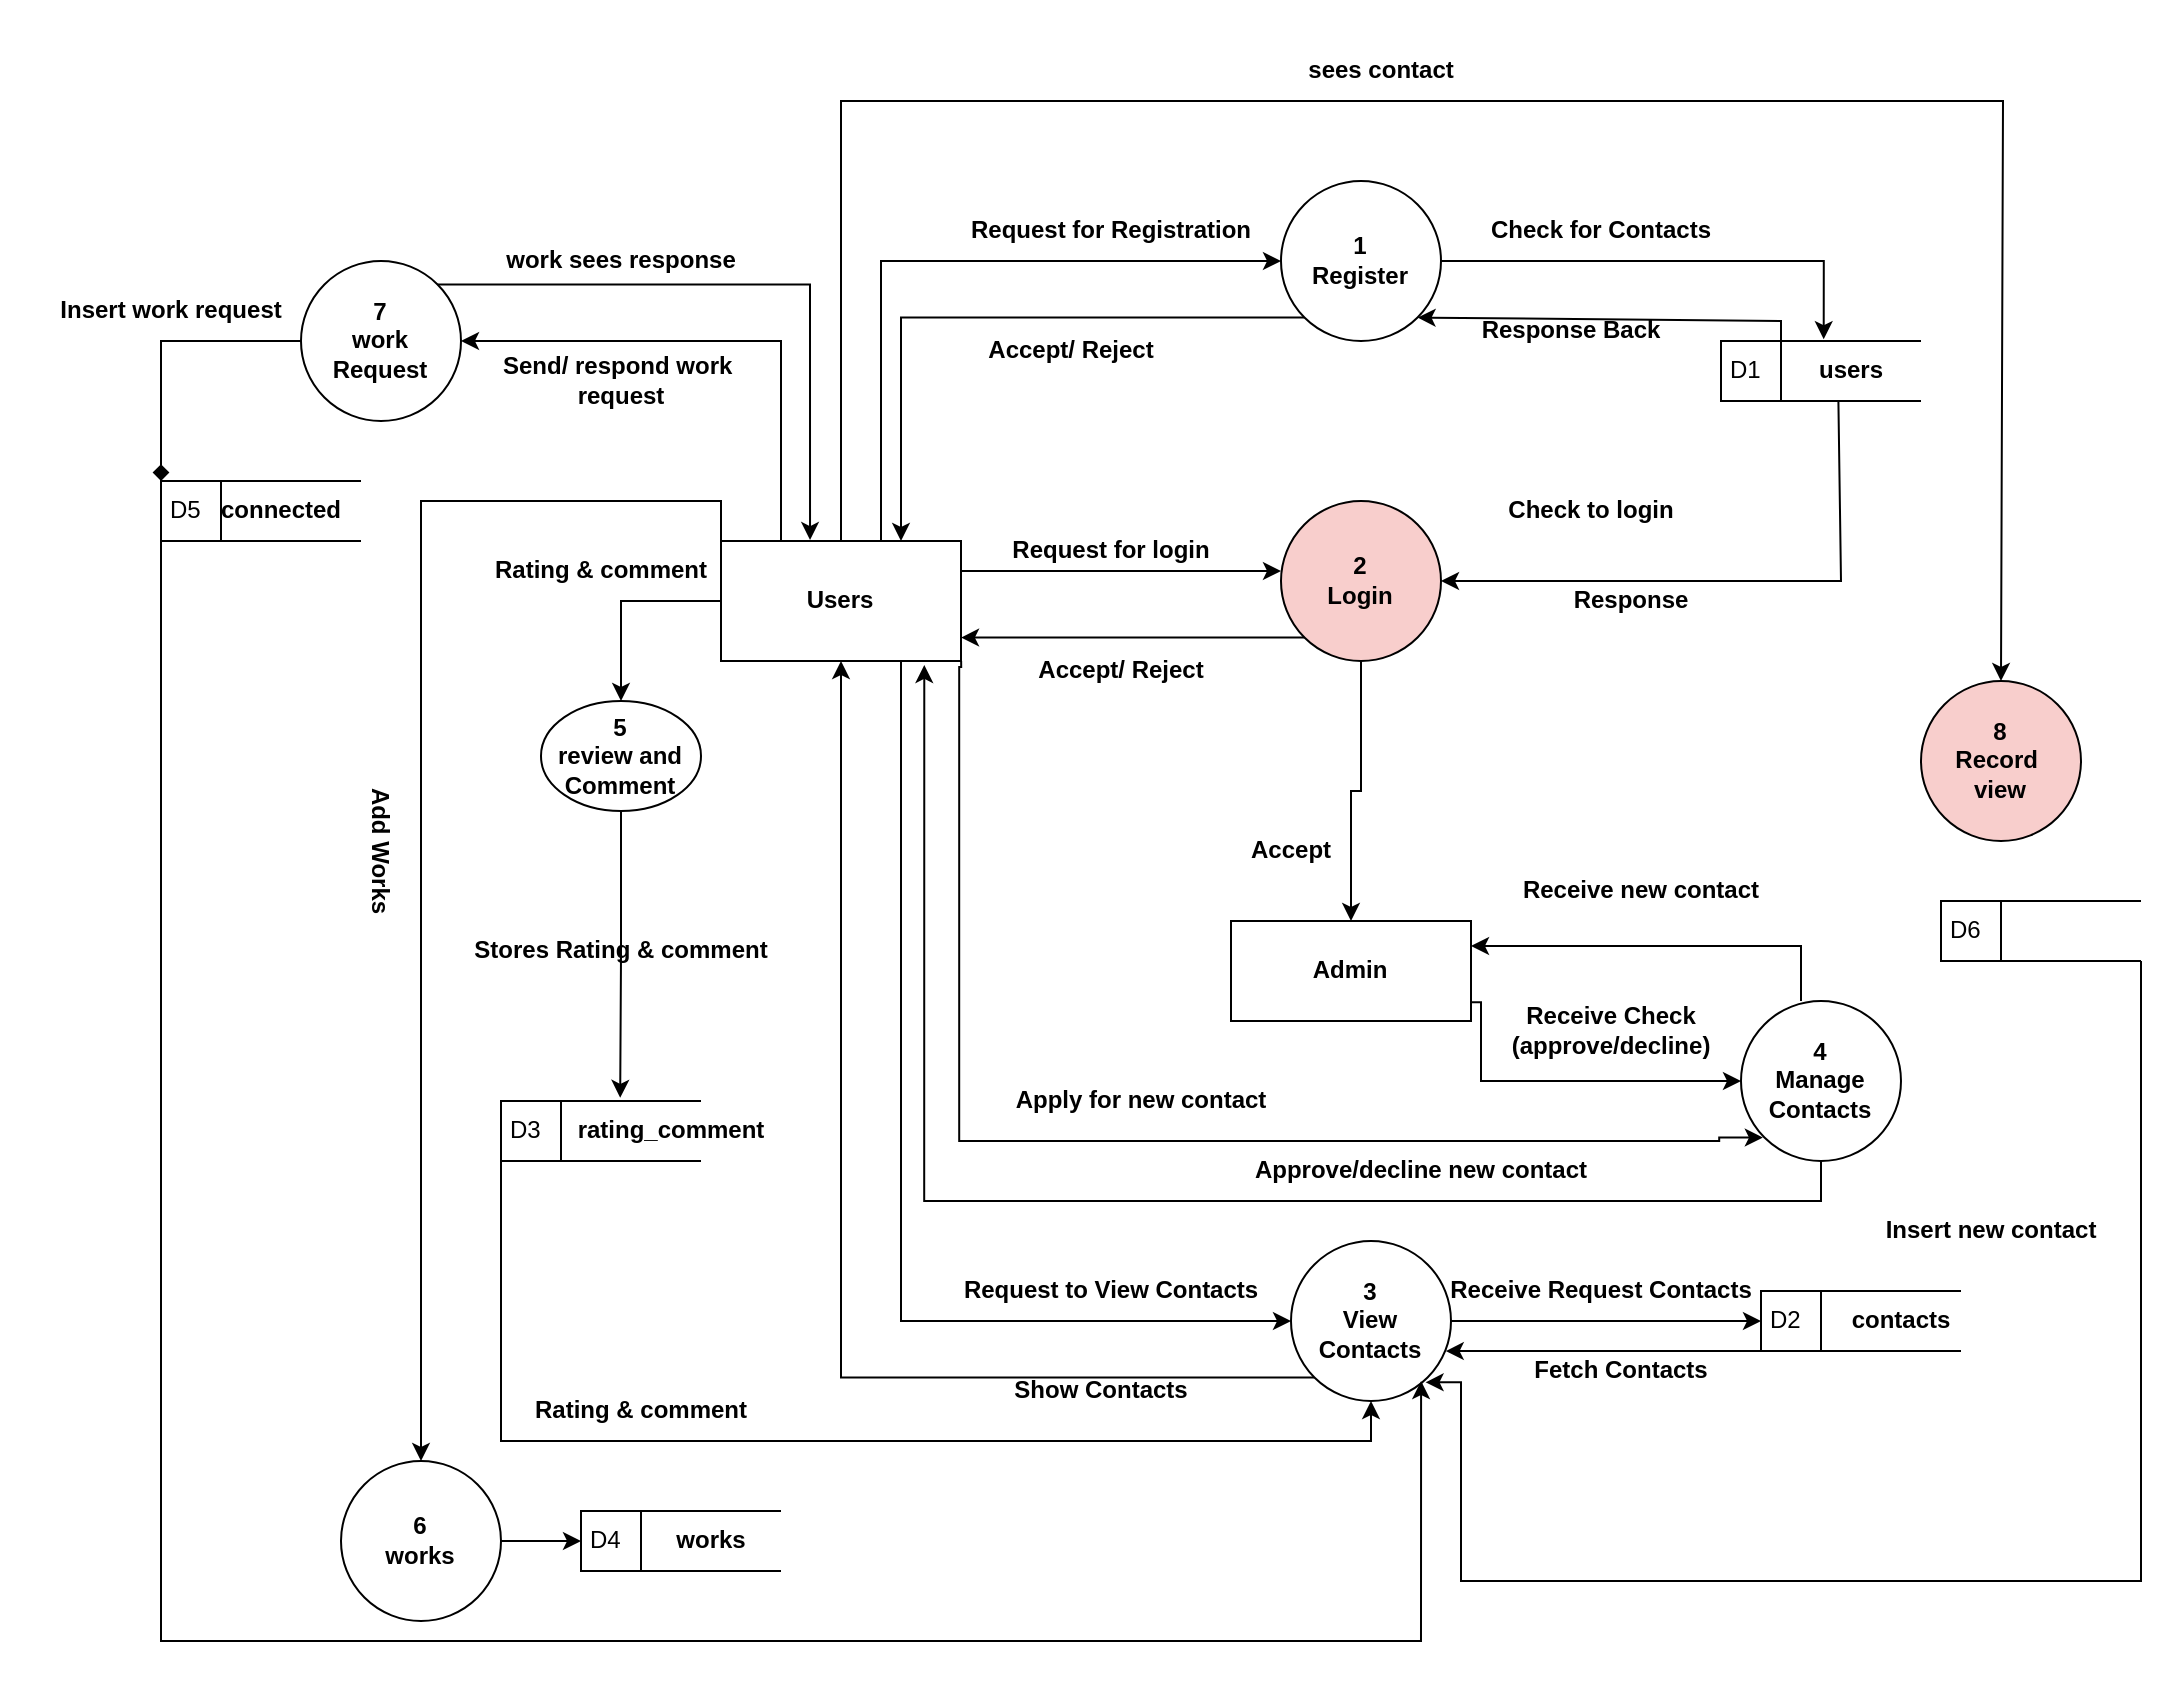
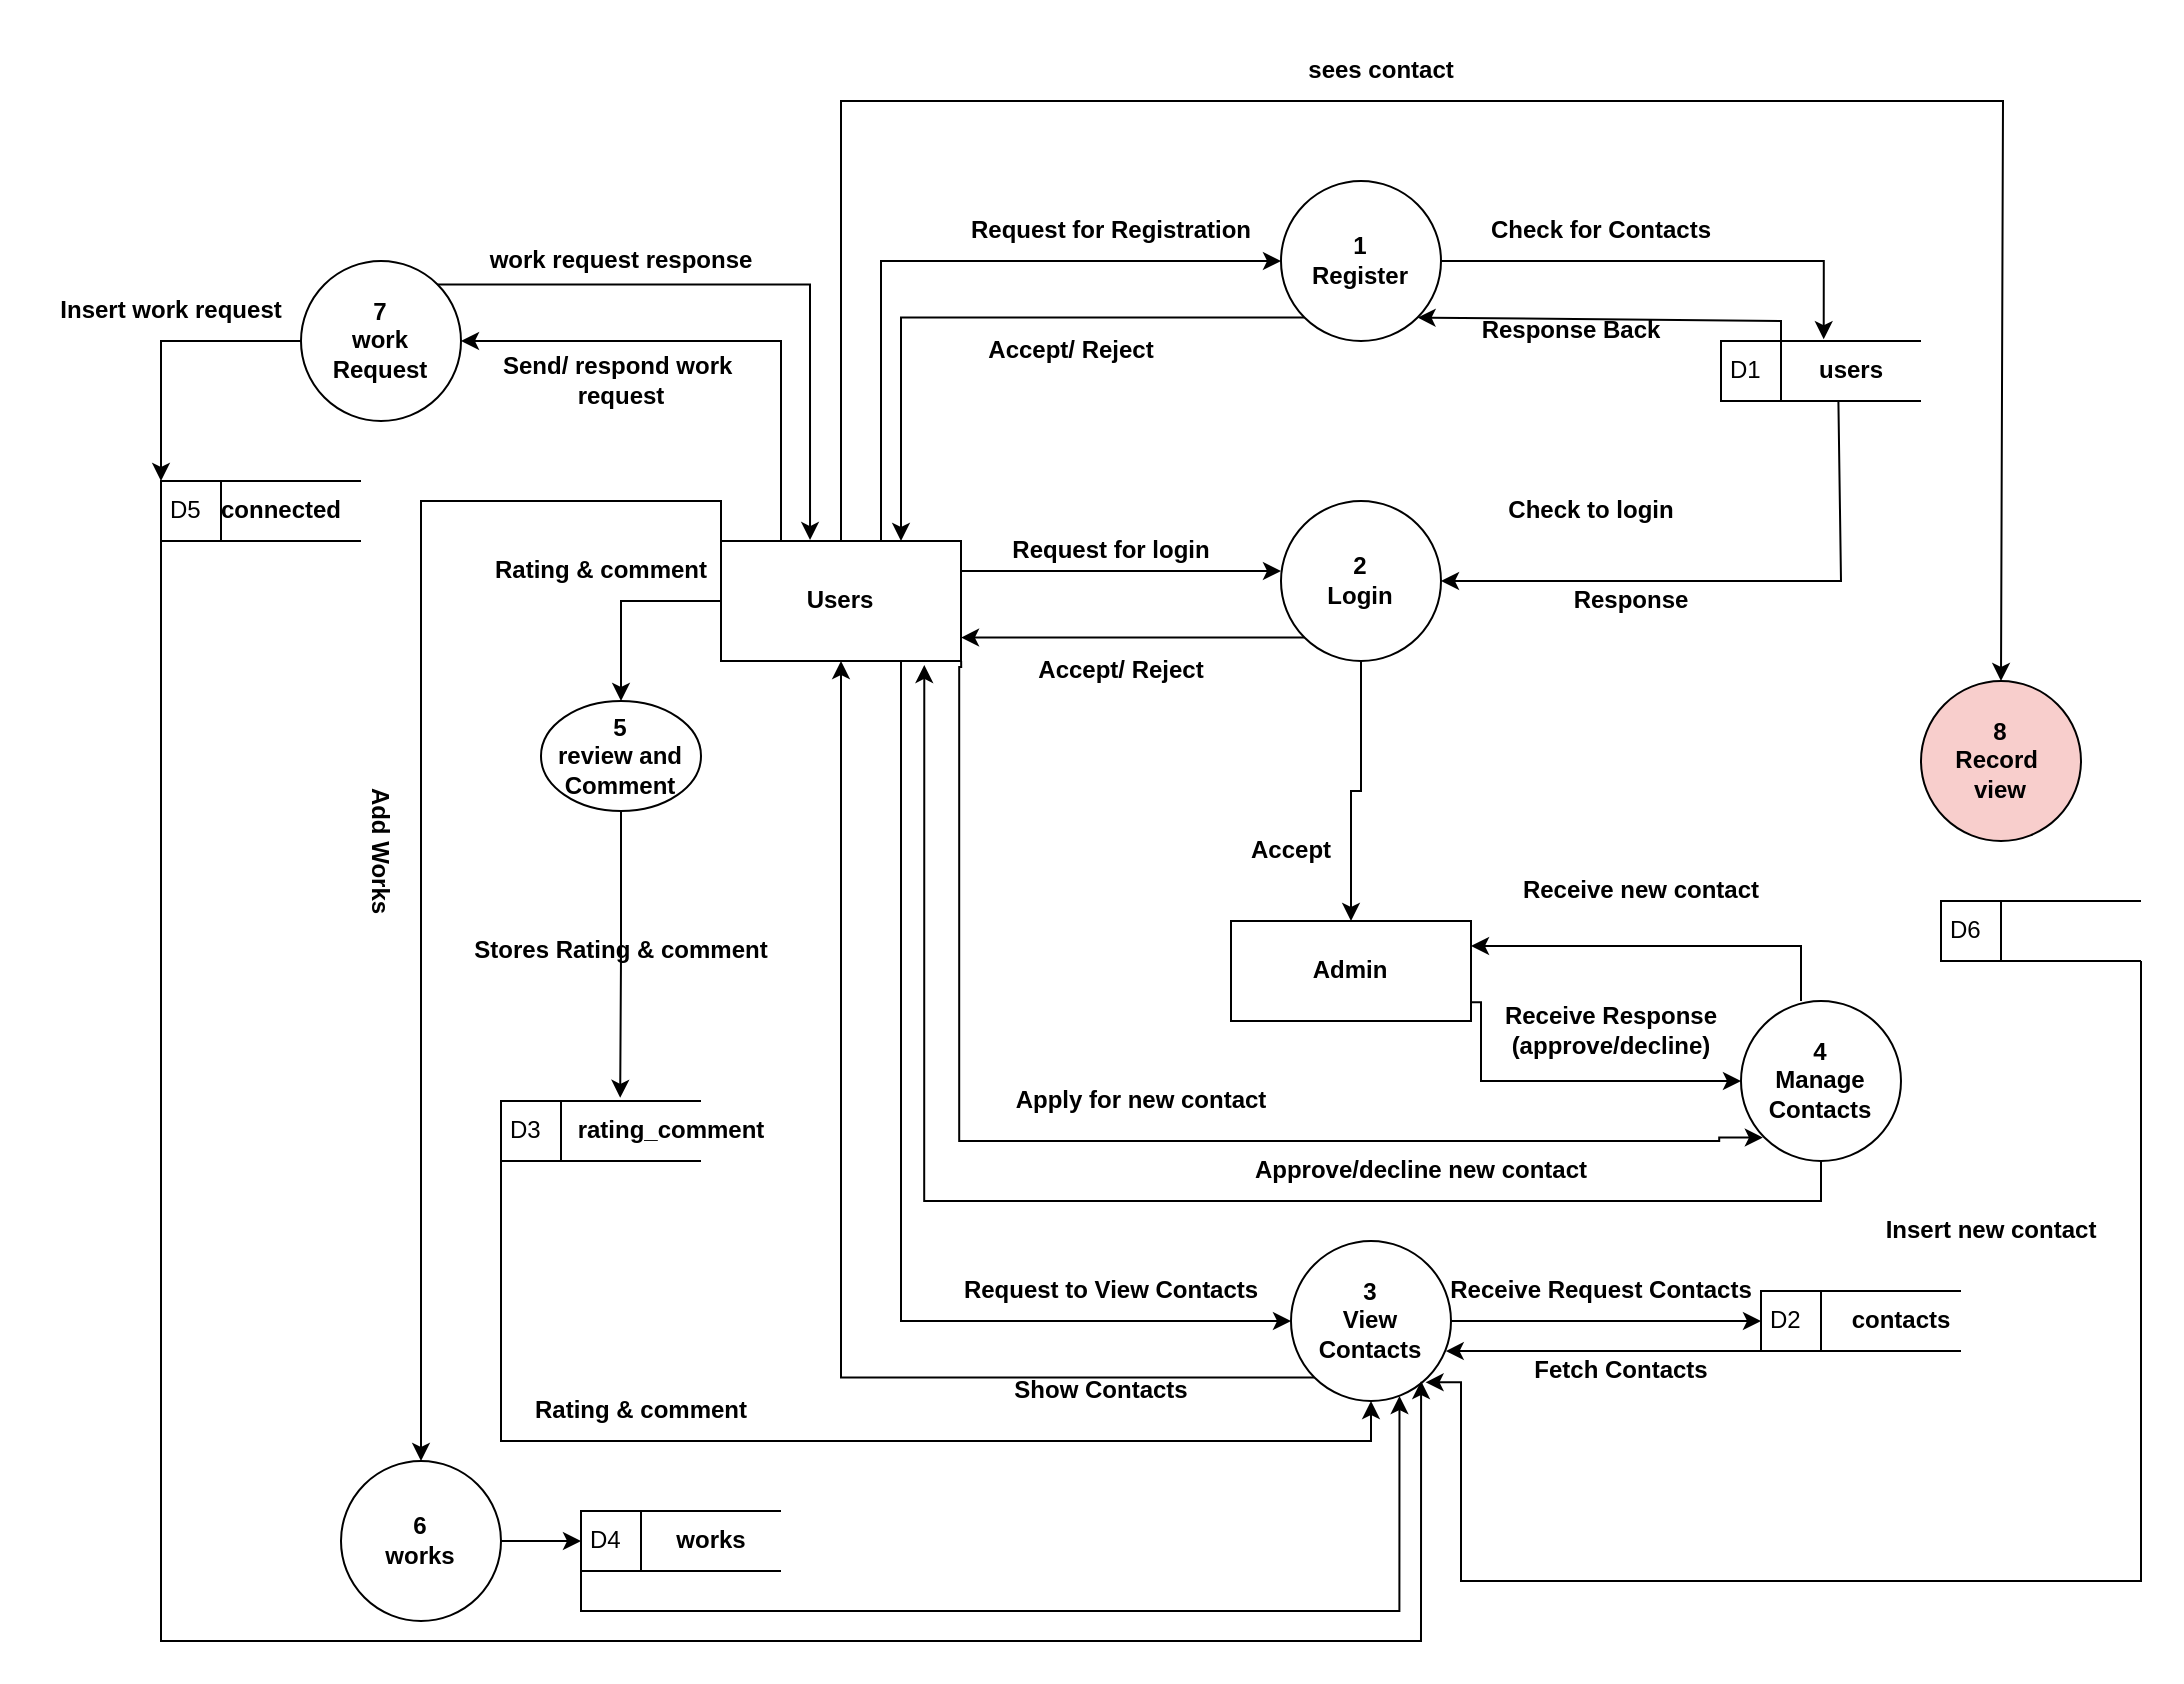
node "work sees response": label "work sees response" -> "work request response"
edge "7 work Request" -> "D5": arrowhead diamond -> classic
node "2 Login": fillcolor #f8cecc -> #ffffff
node "Receive Check (approve/decline)": label "Receive Check (approve/decline)" -> "Receive Response (approve/decline)"
edge "D4" -> "3 View Contacts": added
